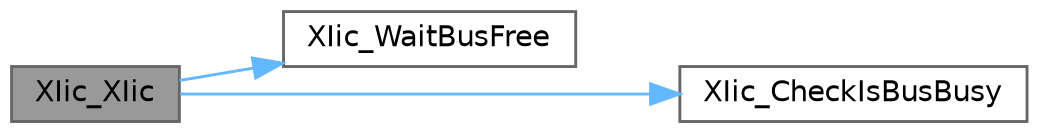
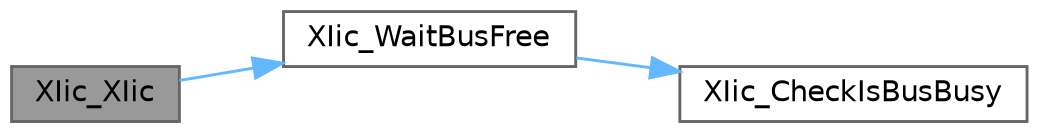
edge "XIic_XIic" -> "XIic_CheckIsBusBusy": now "XIic_WaitBusFree" -> "XIic_CheckIsBusBusy"
